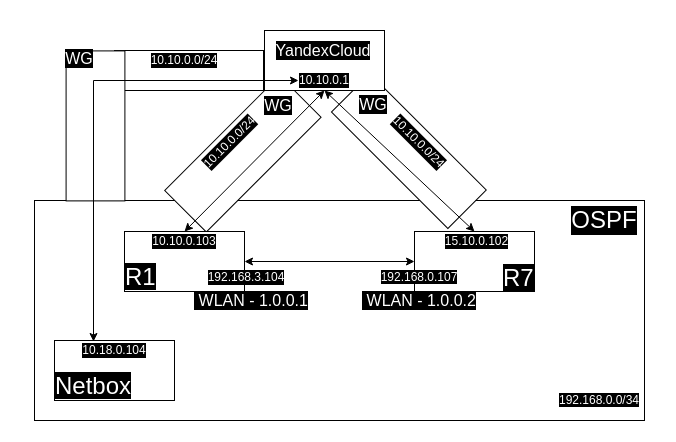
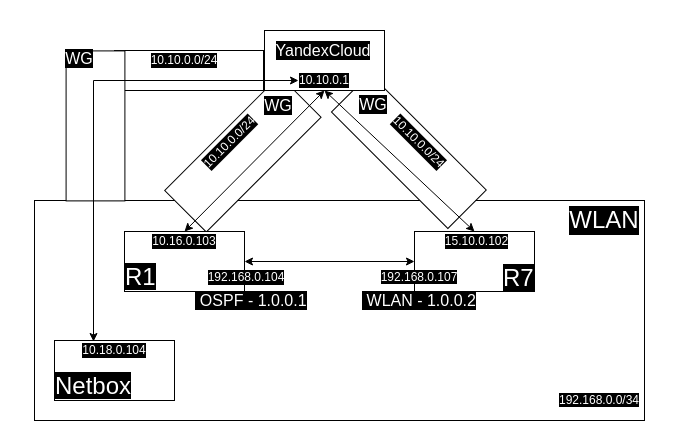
node "OSPF": label "OSPF" -> "WLAN"
node "10.10.0.103": label "10.10.0.103" -> "10.16.0.103"
node "192.168.3.104": label "192.168.3.104" -> "192.168.0.104"
node "WLAN - 1.0.0.1": label "WLAN - 1.0.0.1" -> "OSPF - 1.0.0.1"
